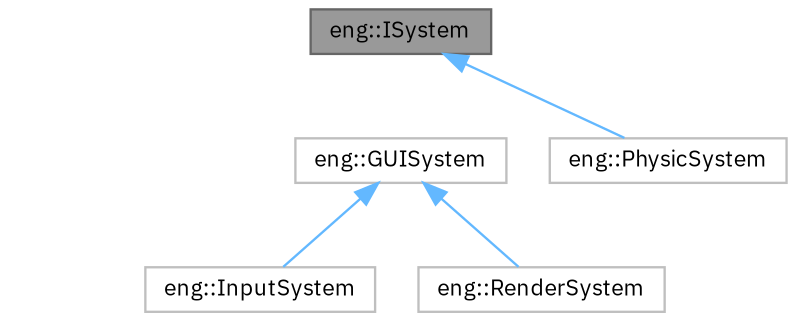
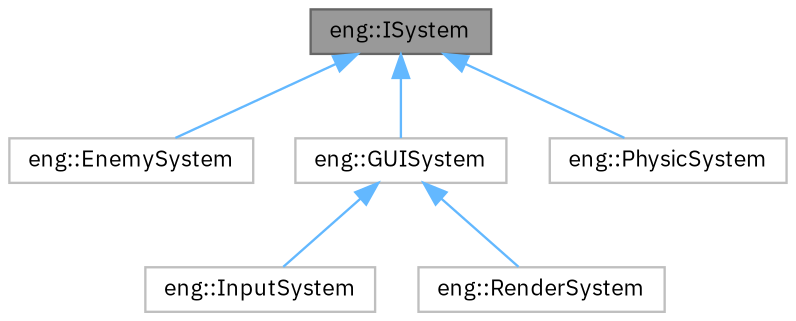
edge "eng::GUISystem" -> "eng::ISystem": added
node "eng::EnemySystem": added
